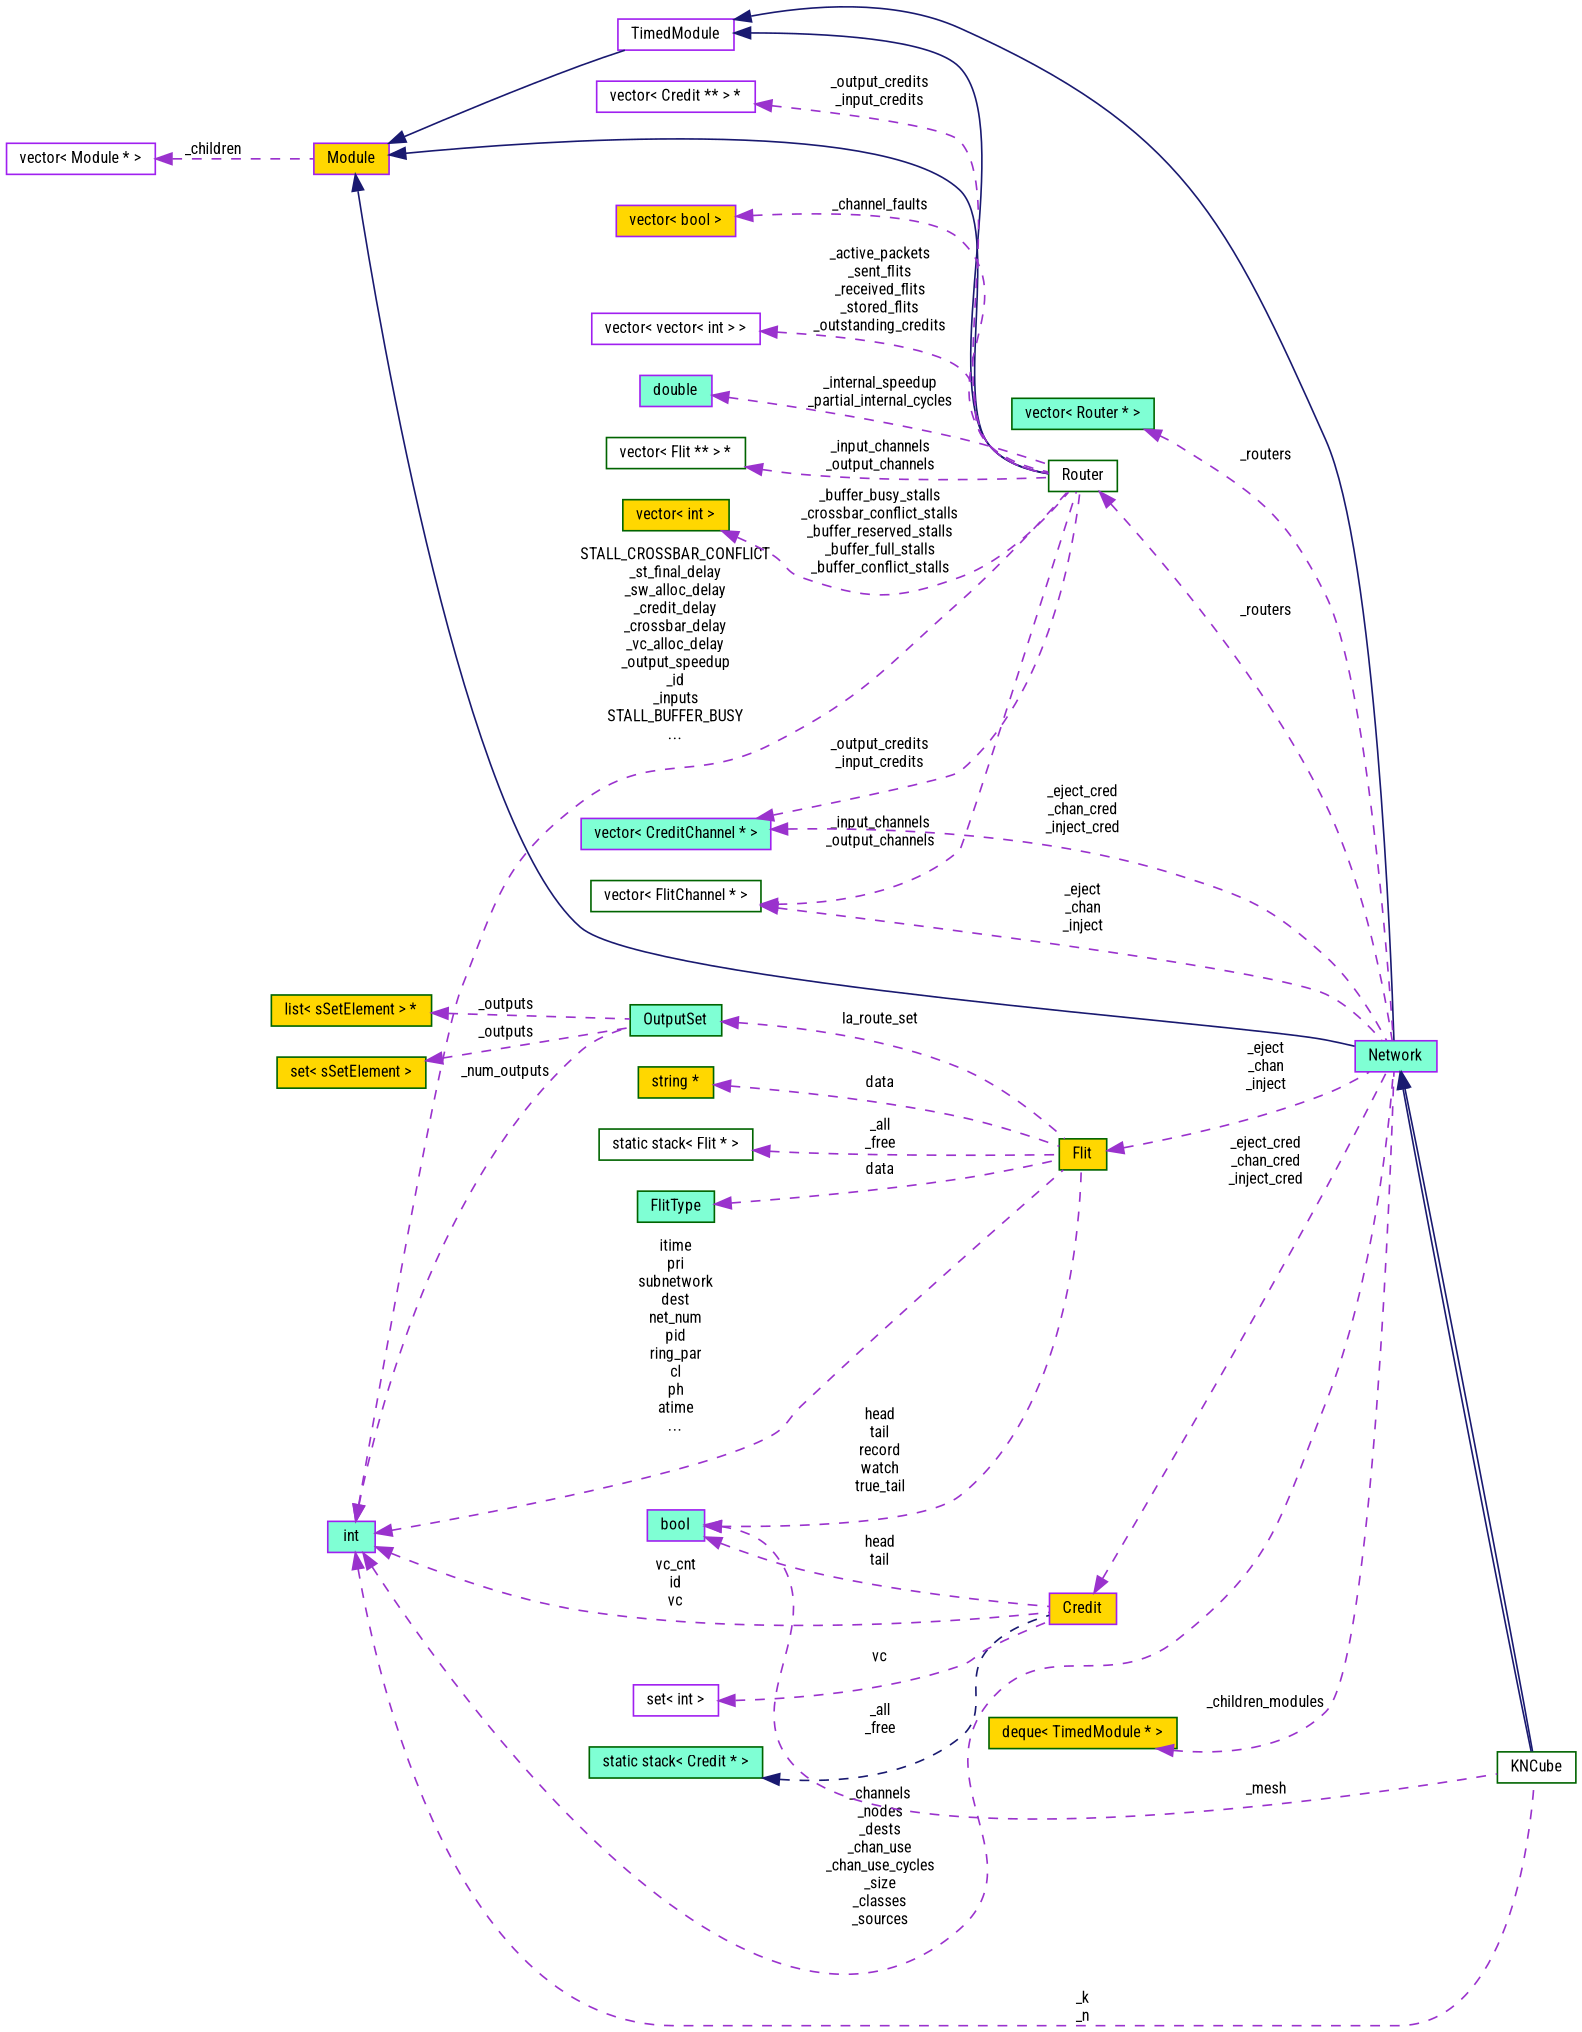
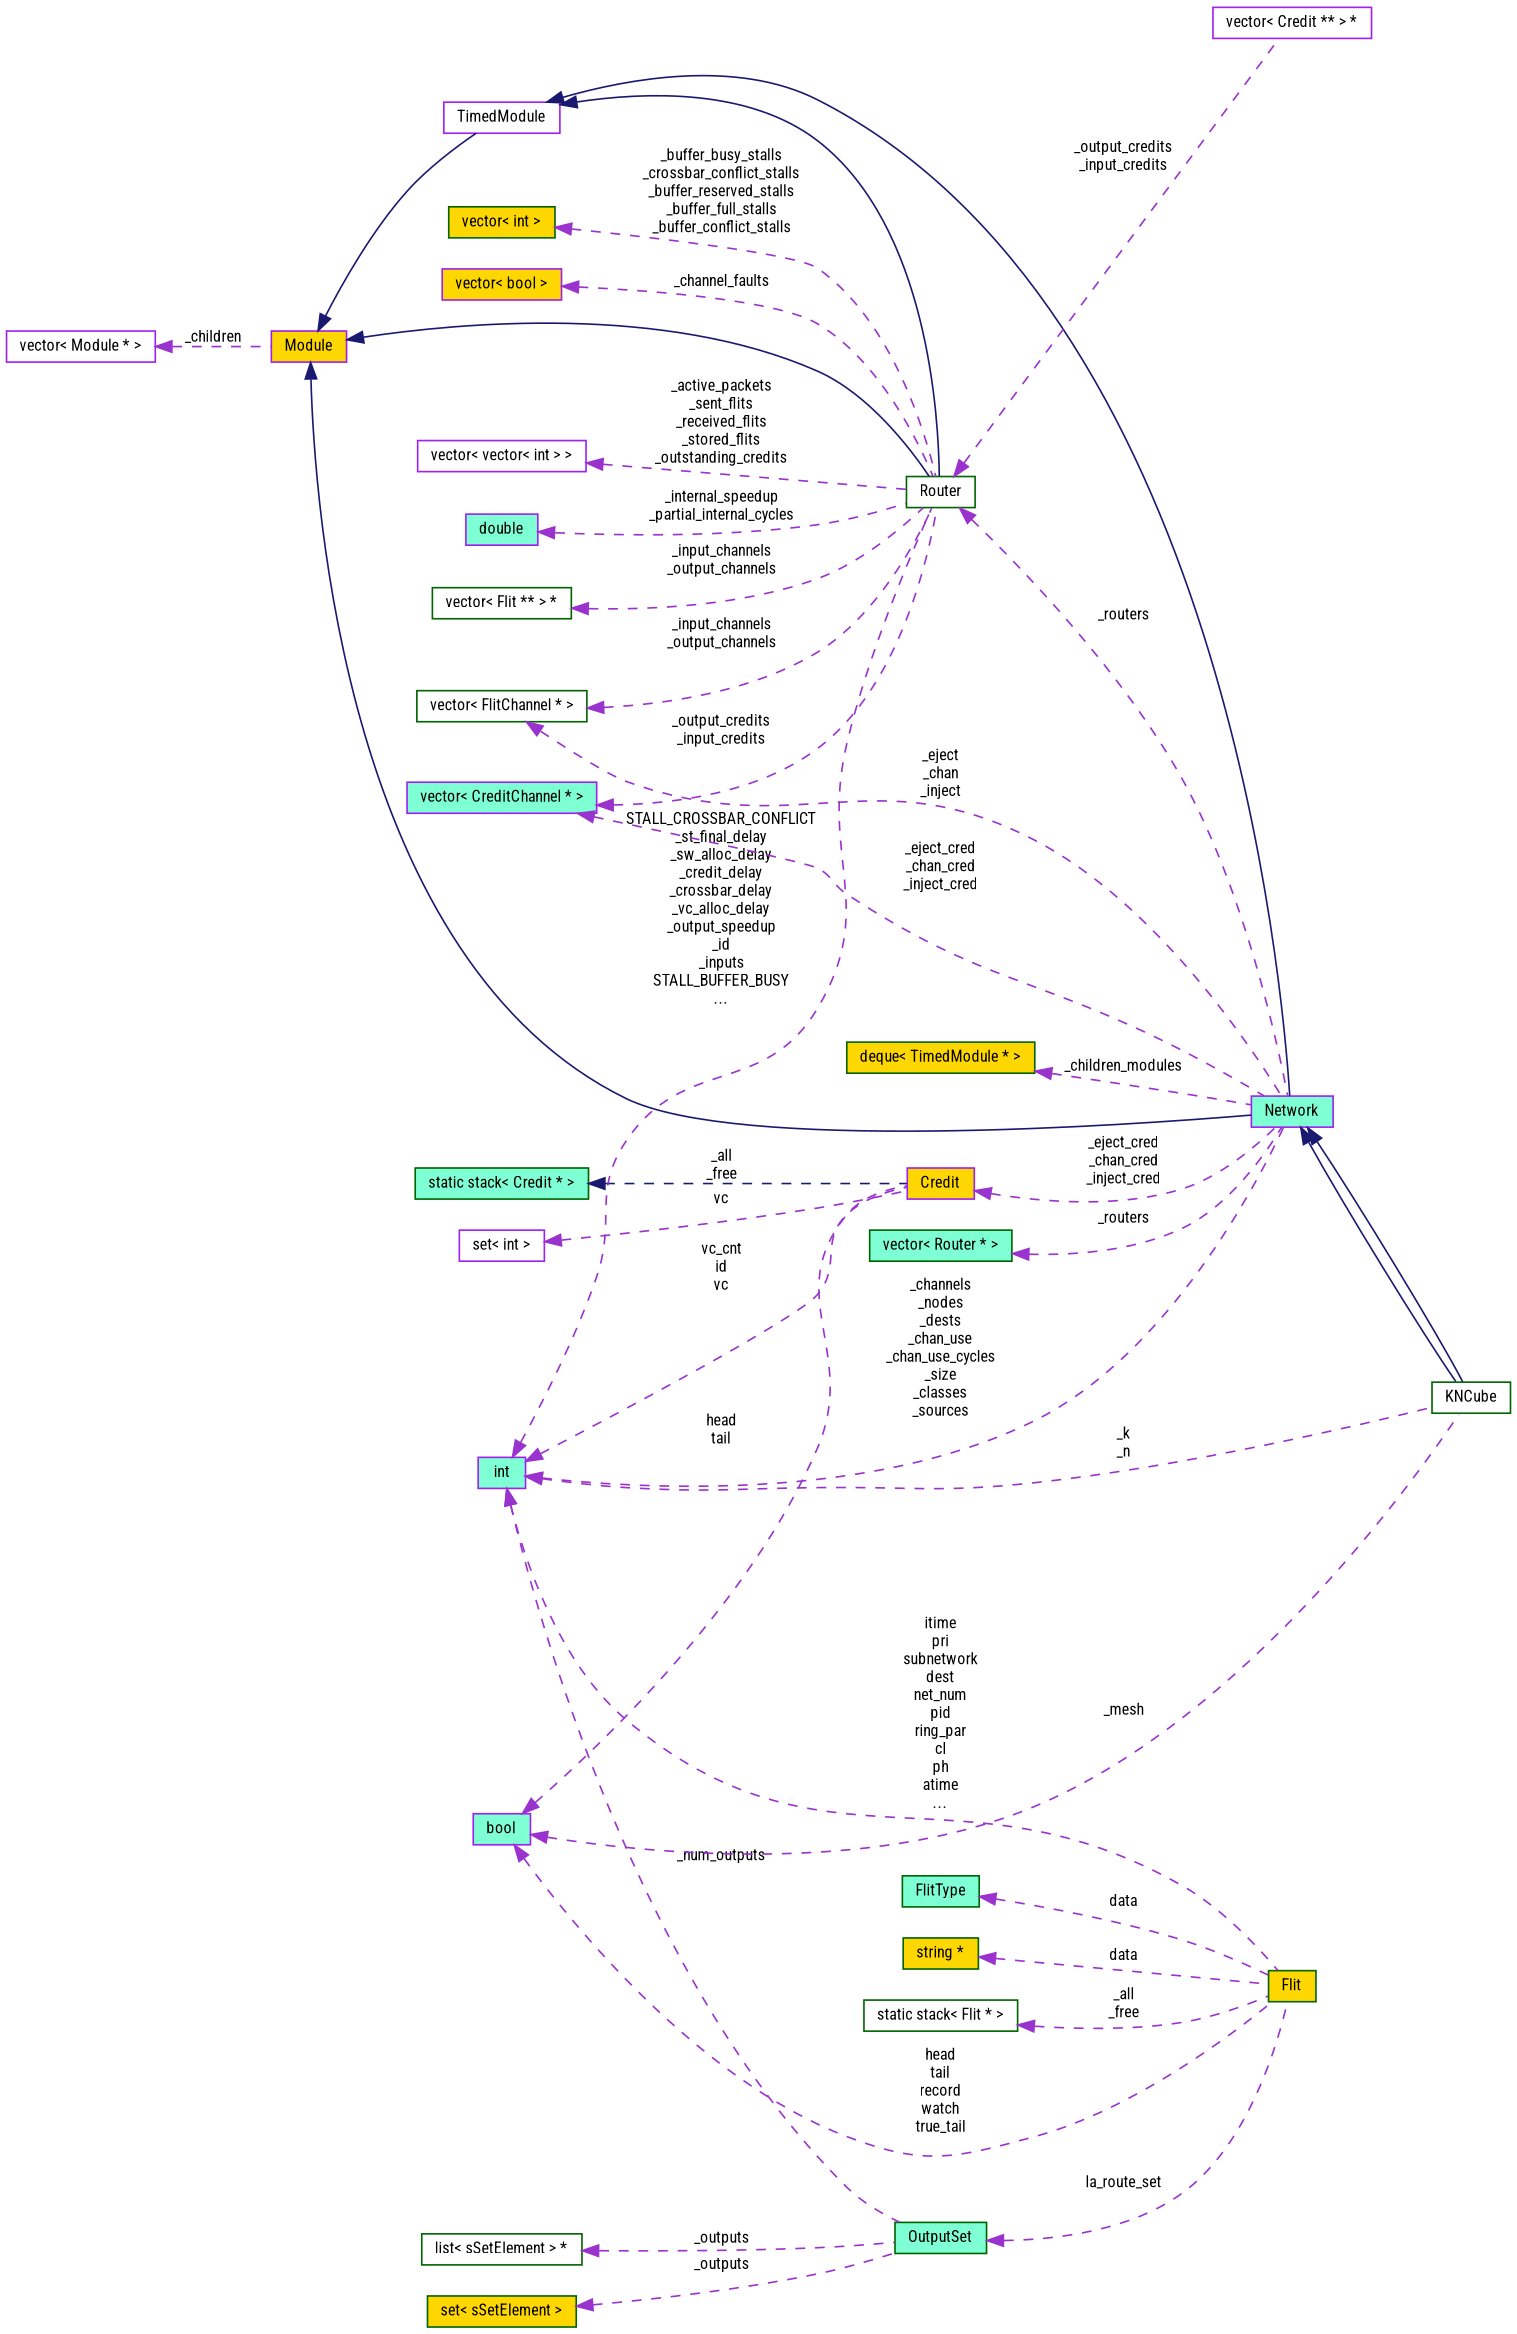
edge "Router" -> "vector< Credit ** > *": reversed
node "list< sSetElement > *": fillcolor gold -> white
edge "Network" -> "Flit": removed, label "_eject _chan _inject"
